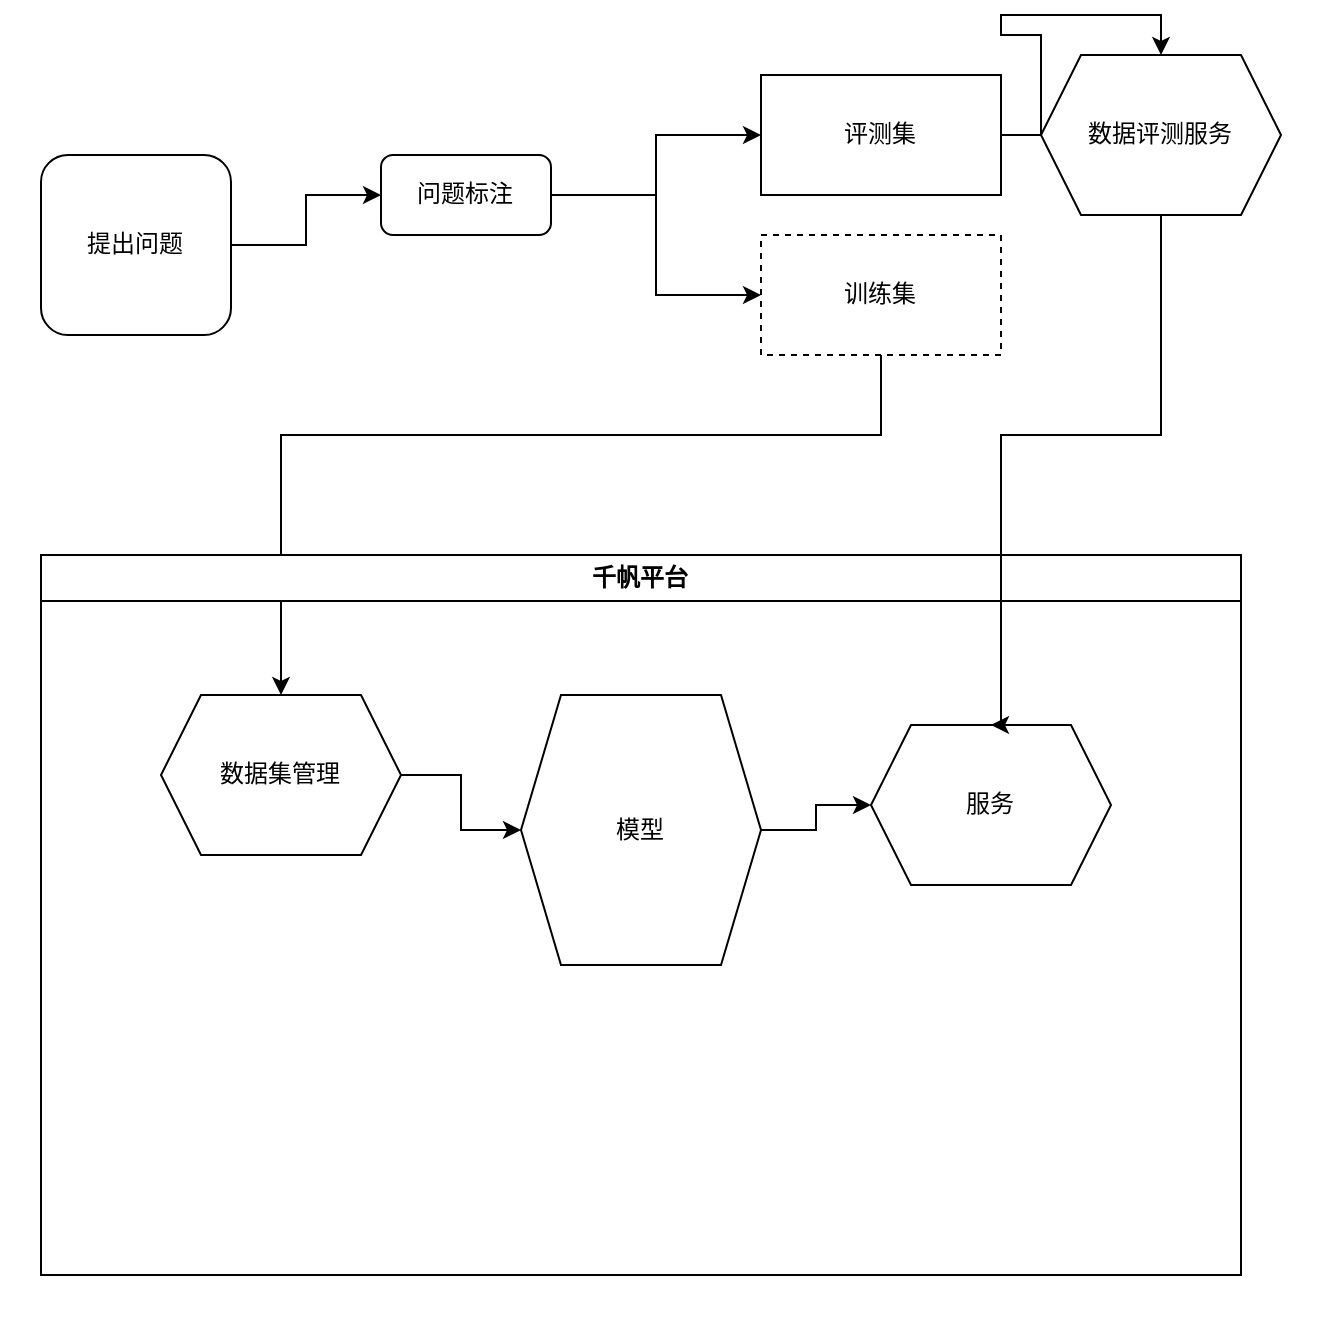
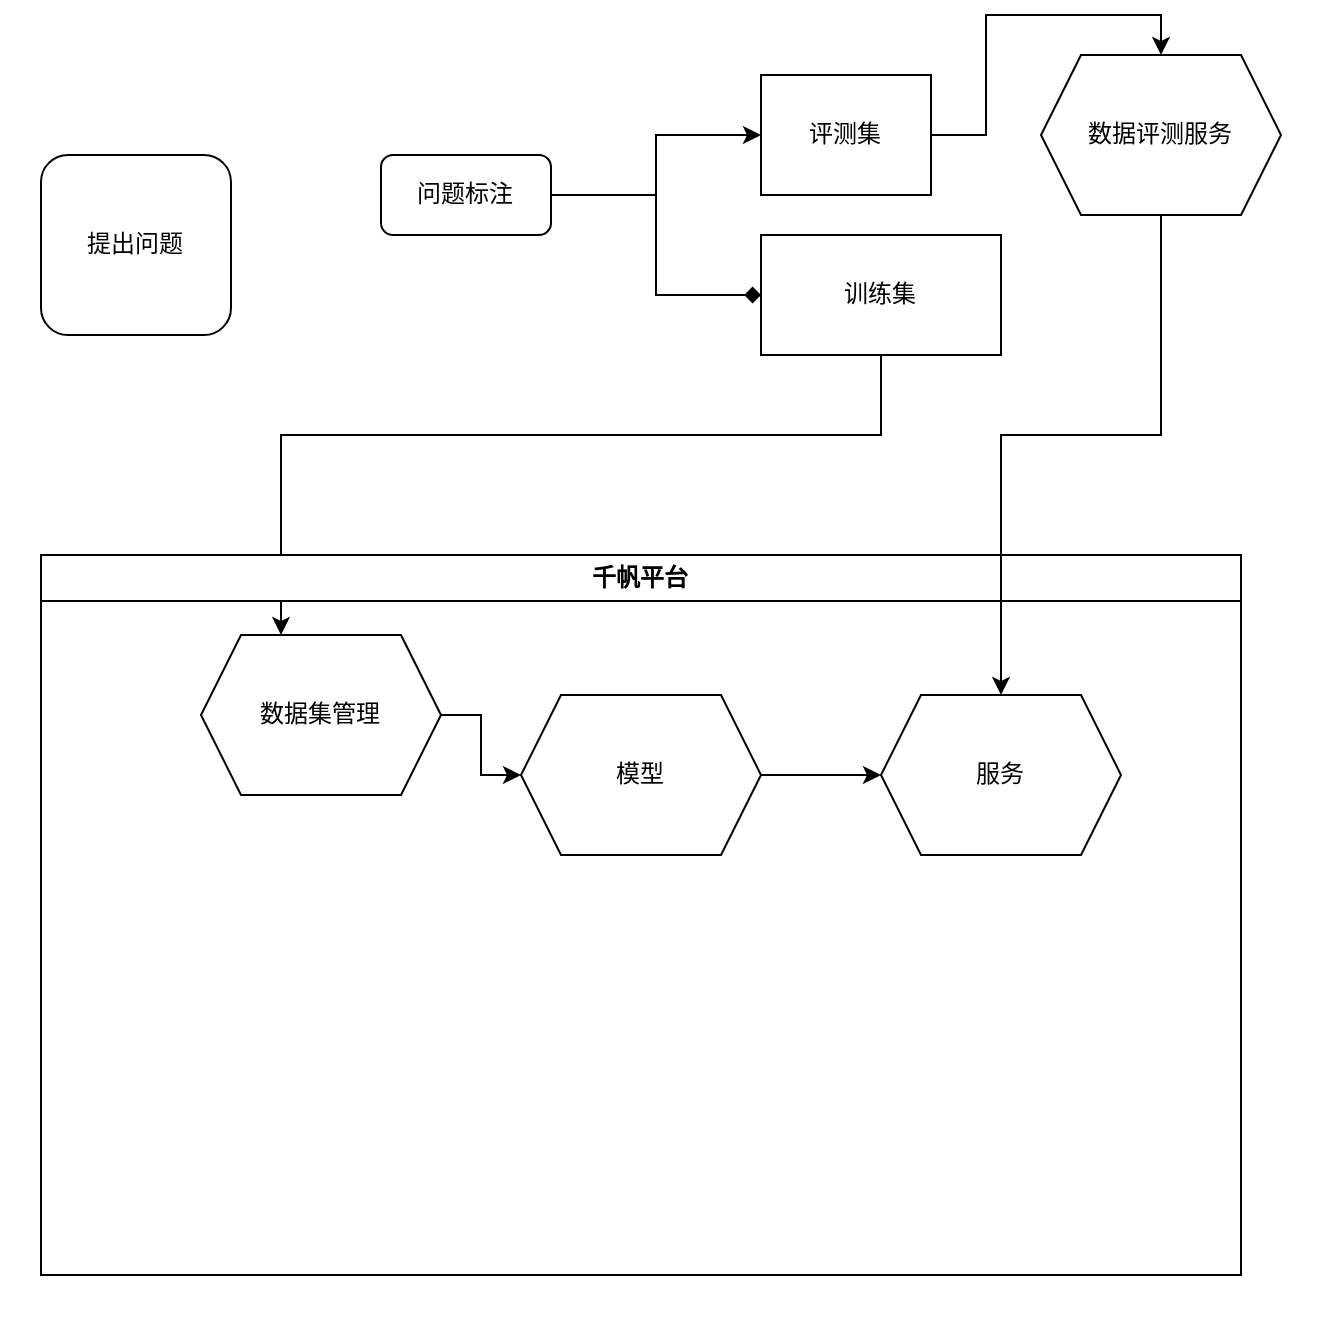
node "评测集": size 240x120 -> 170x120
edge "提出问题" -> "问题标注": removed
edge "问题标注" -> "训练集": arrowhead classic -> diamond
node "训练集": style dashed -> solid
node "数据集管理": moved (281, 775) -> (321, 715)
node "服务": moved (991, 805) -> (1001, 775)
node "模型": size 240x270 -> 240x160
